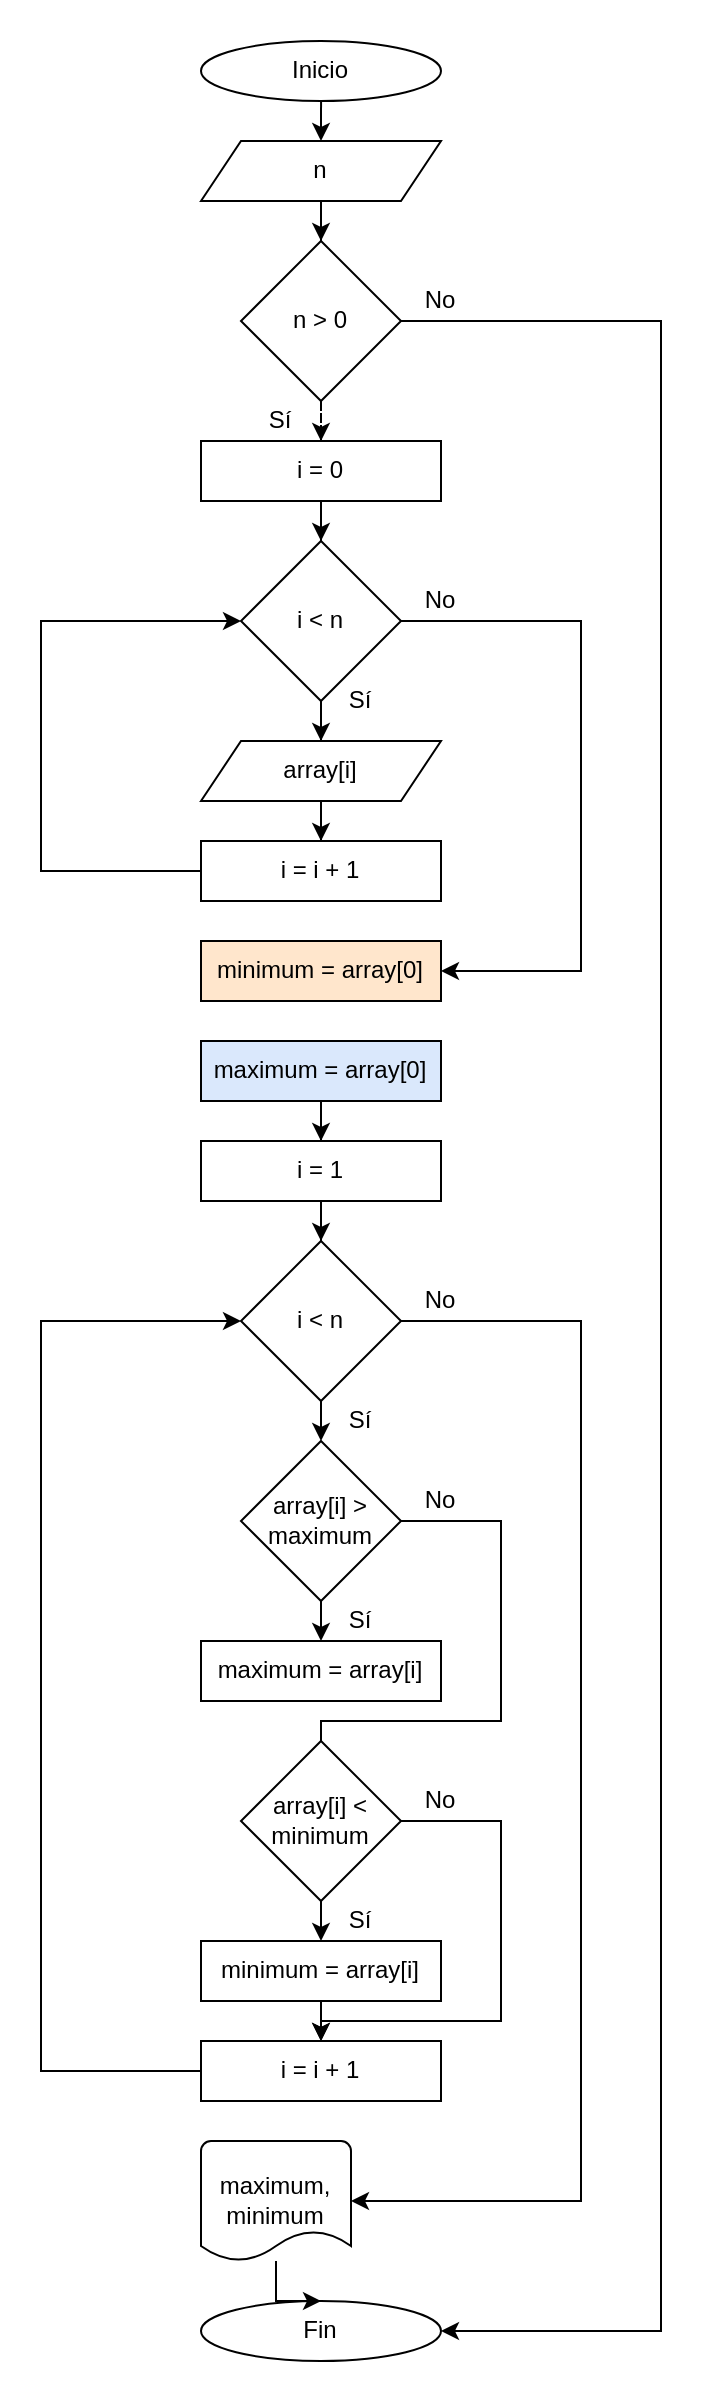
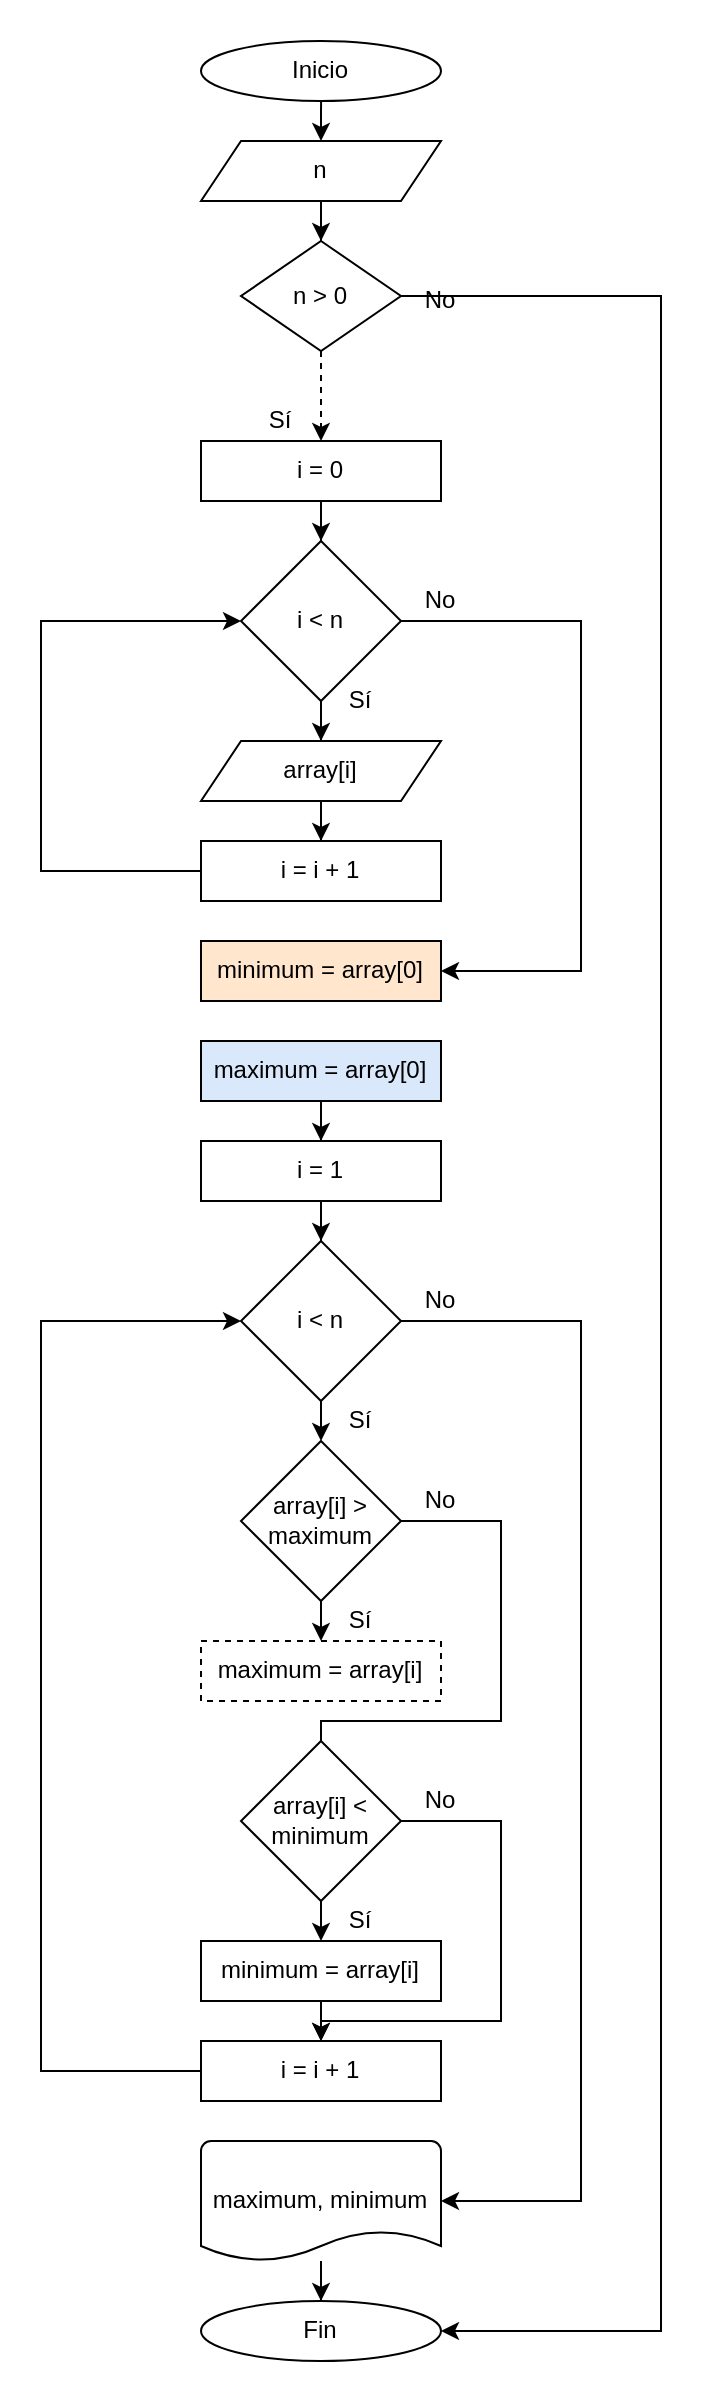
node "n > 0": size 160x160 -> 160x110
node "maximum = array[i]": style solid -> dashed
node "maximum, minimum": size 150x120 -> 240x120
